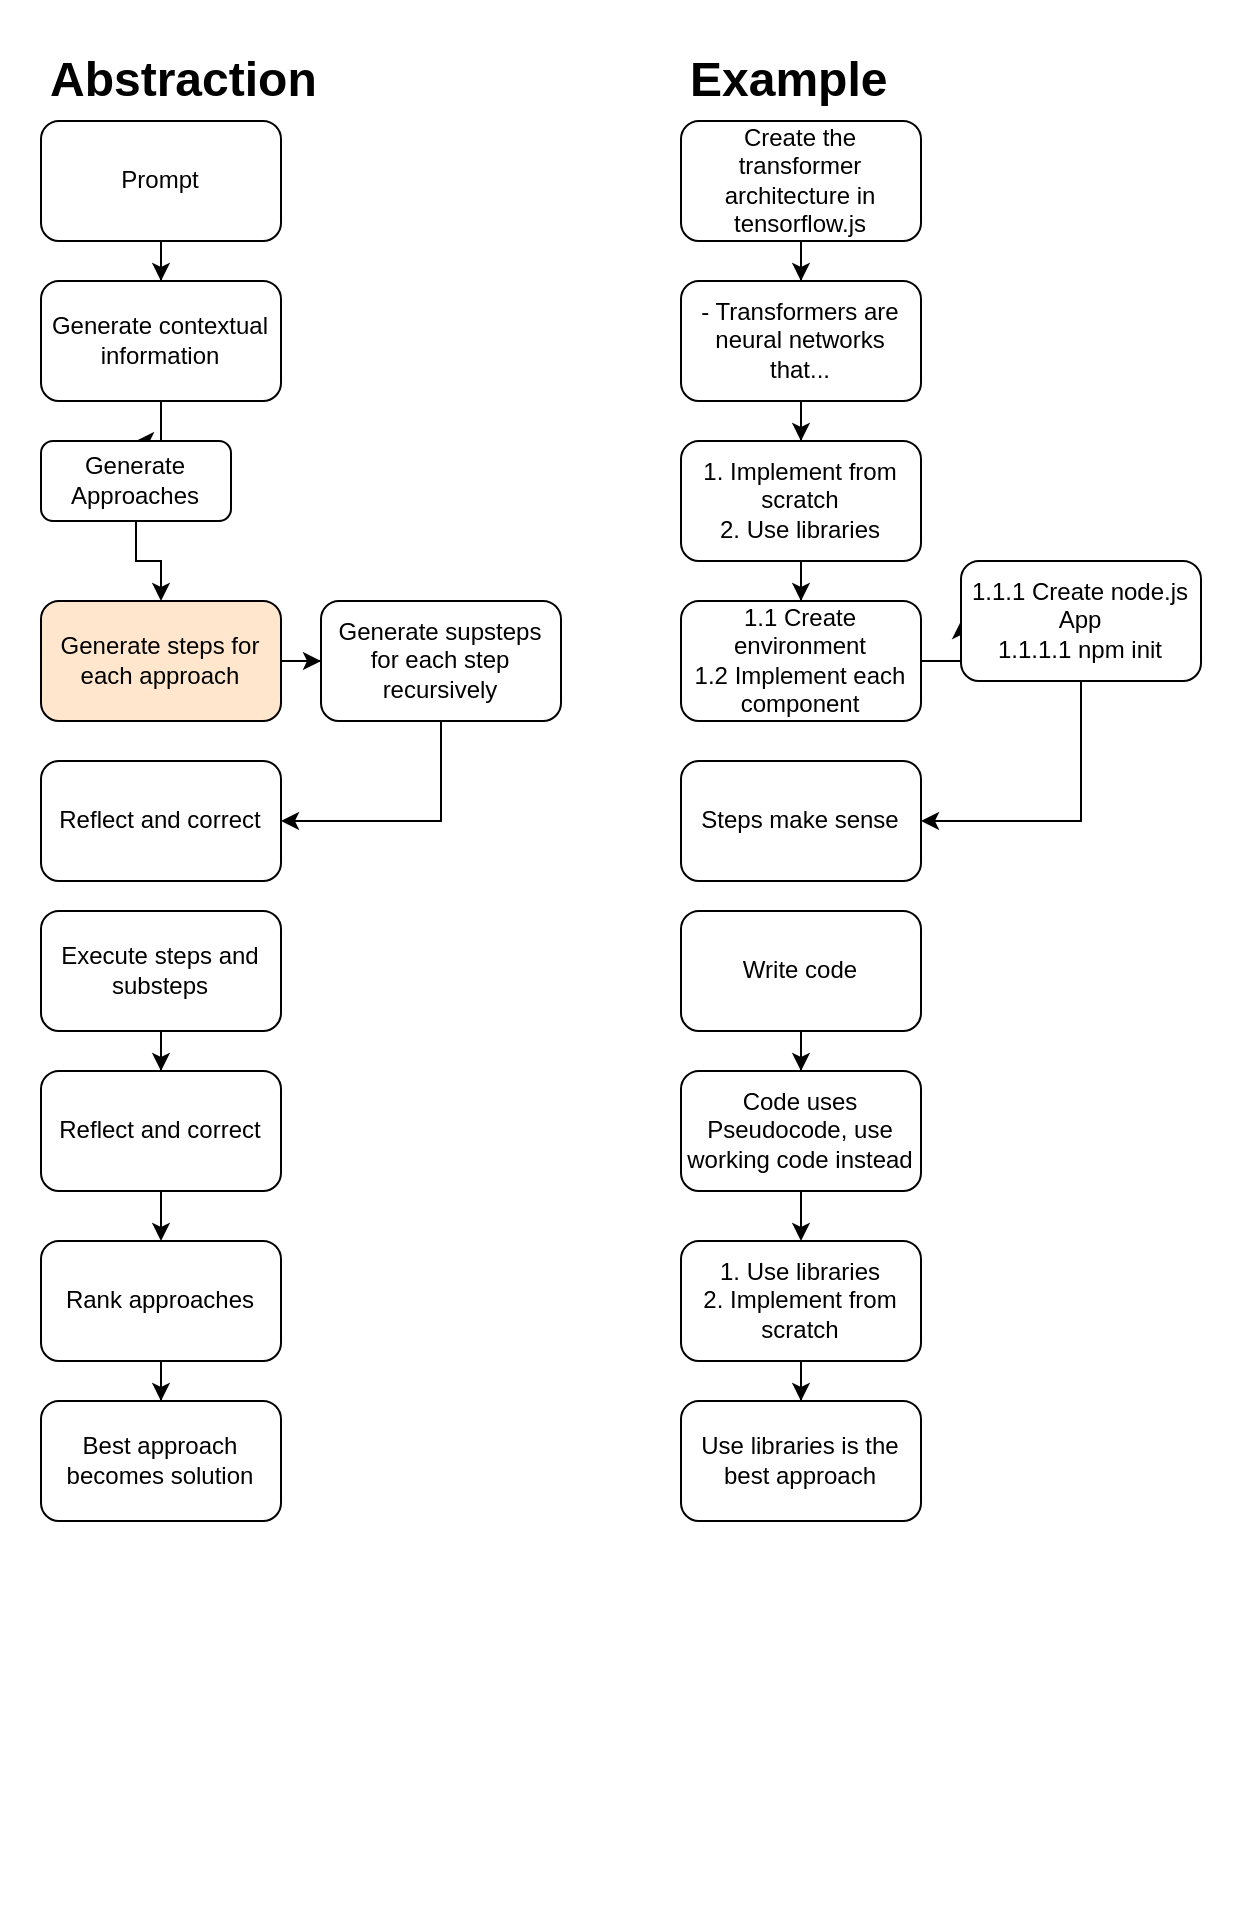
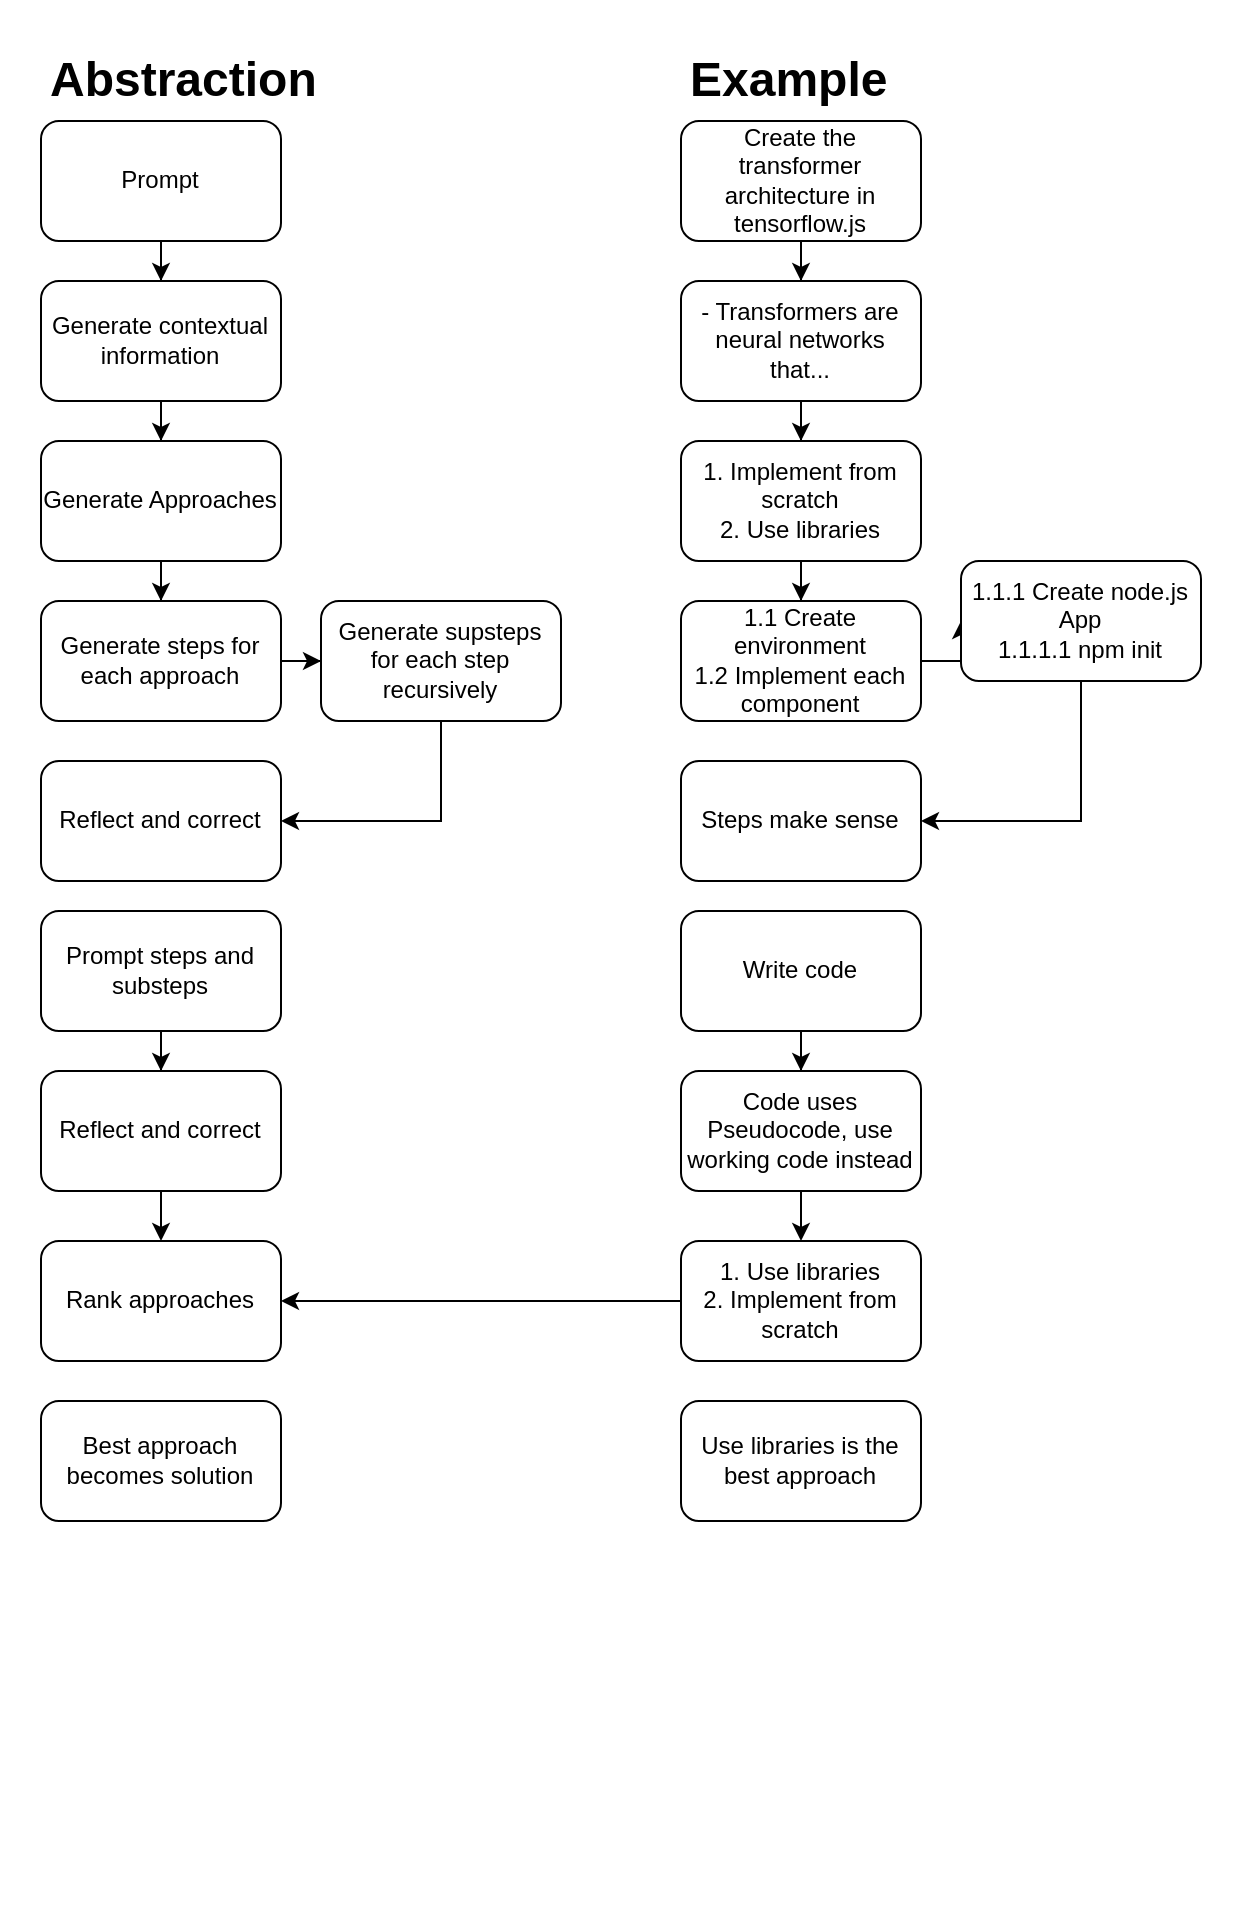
node "Generate Approaches": size 190x80 -> 240x120
node "Generate steps for each approach": fillcolor #ffe6cc -> #ffffff
node "Execute steps and substeps": label "Execute steps and substeps" -> "Prompt steps and substeps"
edge "Rank approaches" -> "Best approach becomes solution": removed
edge "1. Use libraries 2. Implement from scratch" -> "Use libraries is the best approach": now "1. Use libraries 2. Implement from scratch" -> "Rank approaches"
